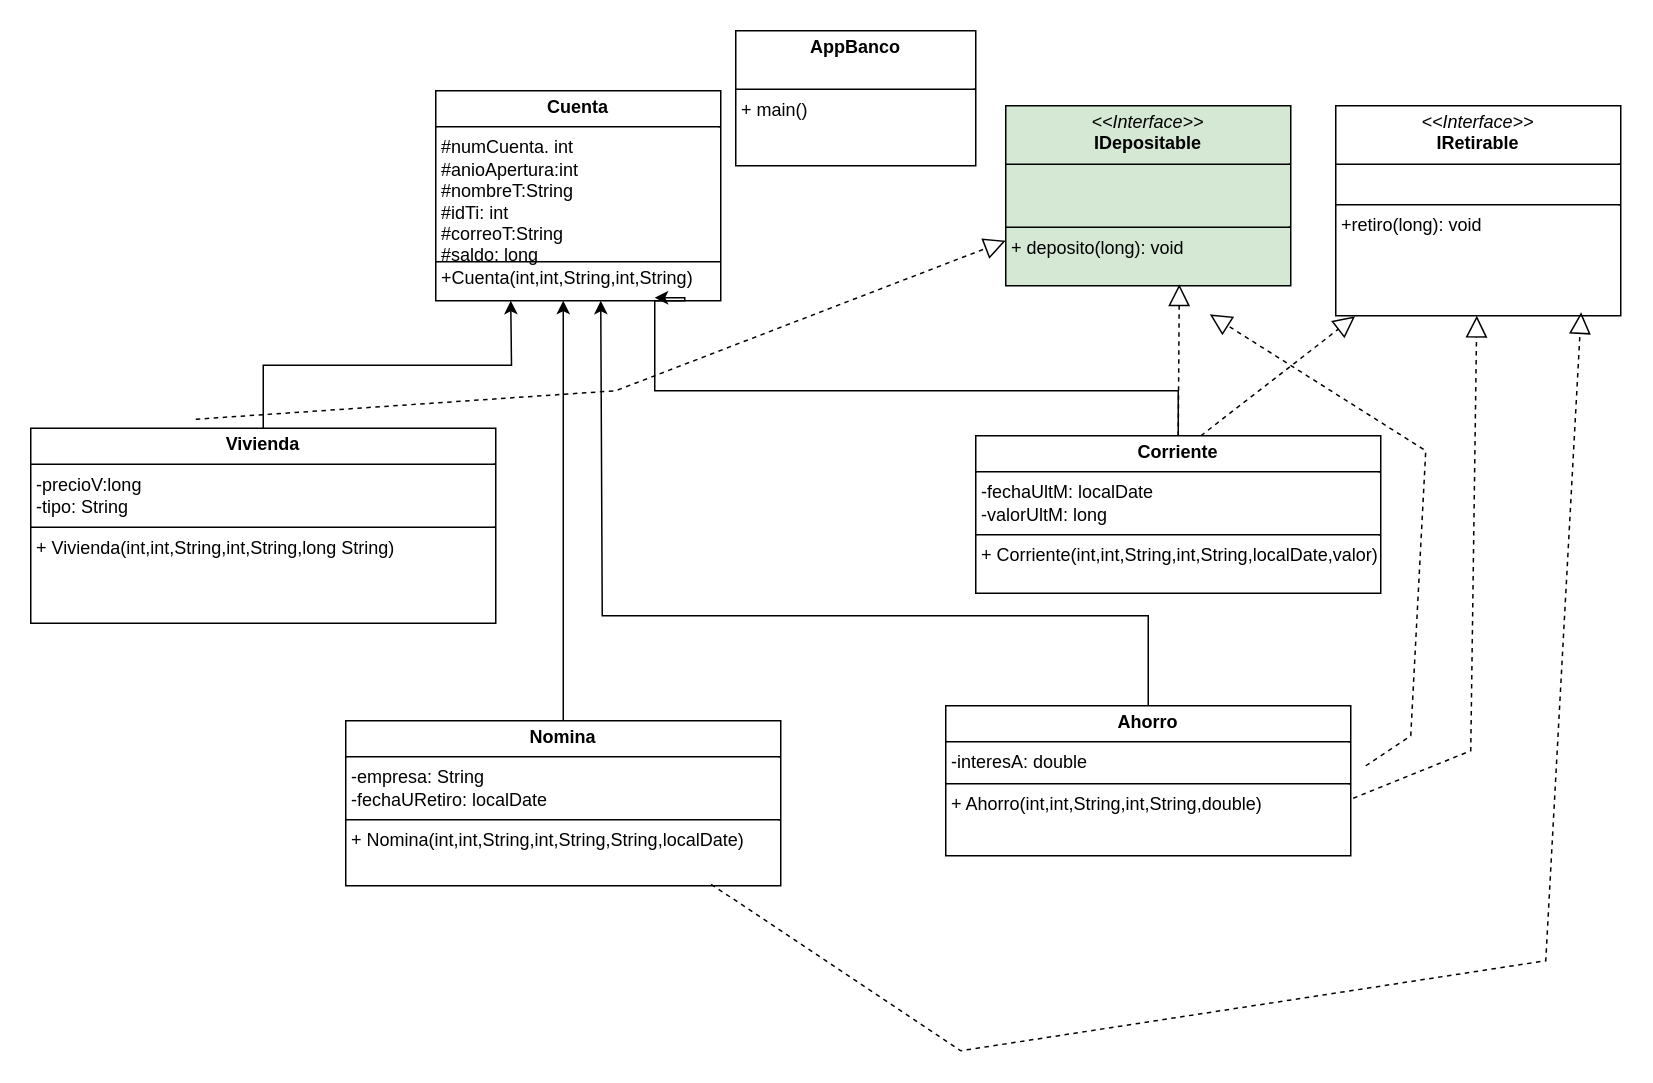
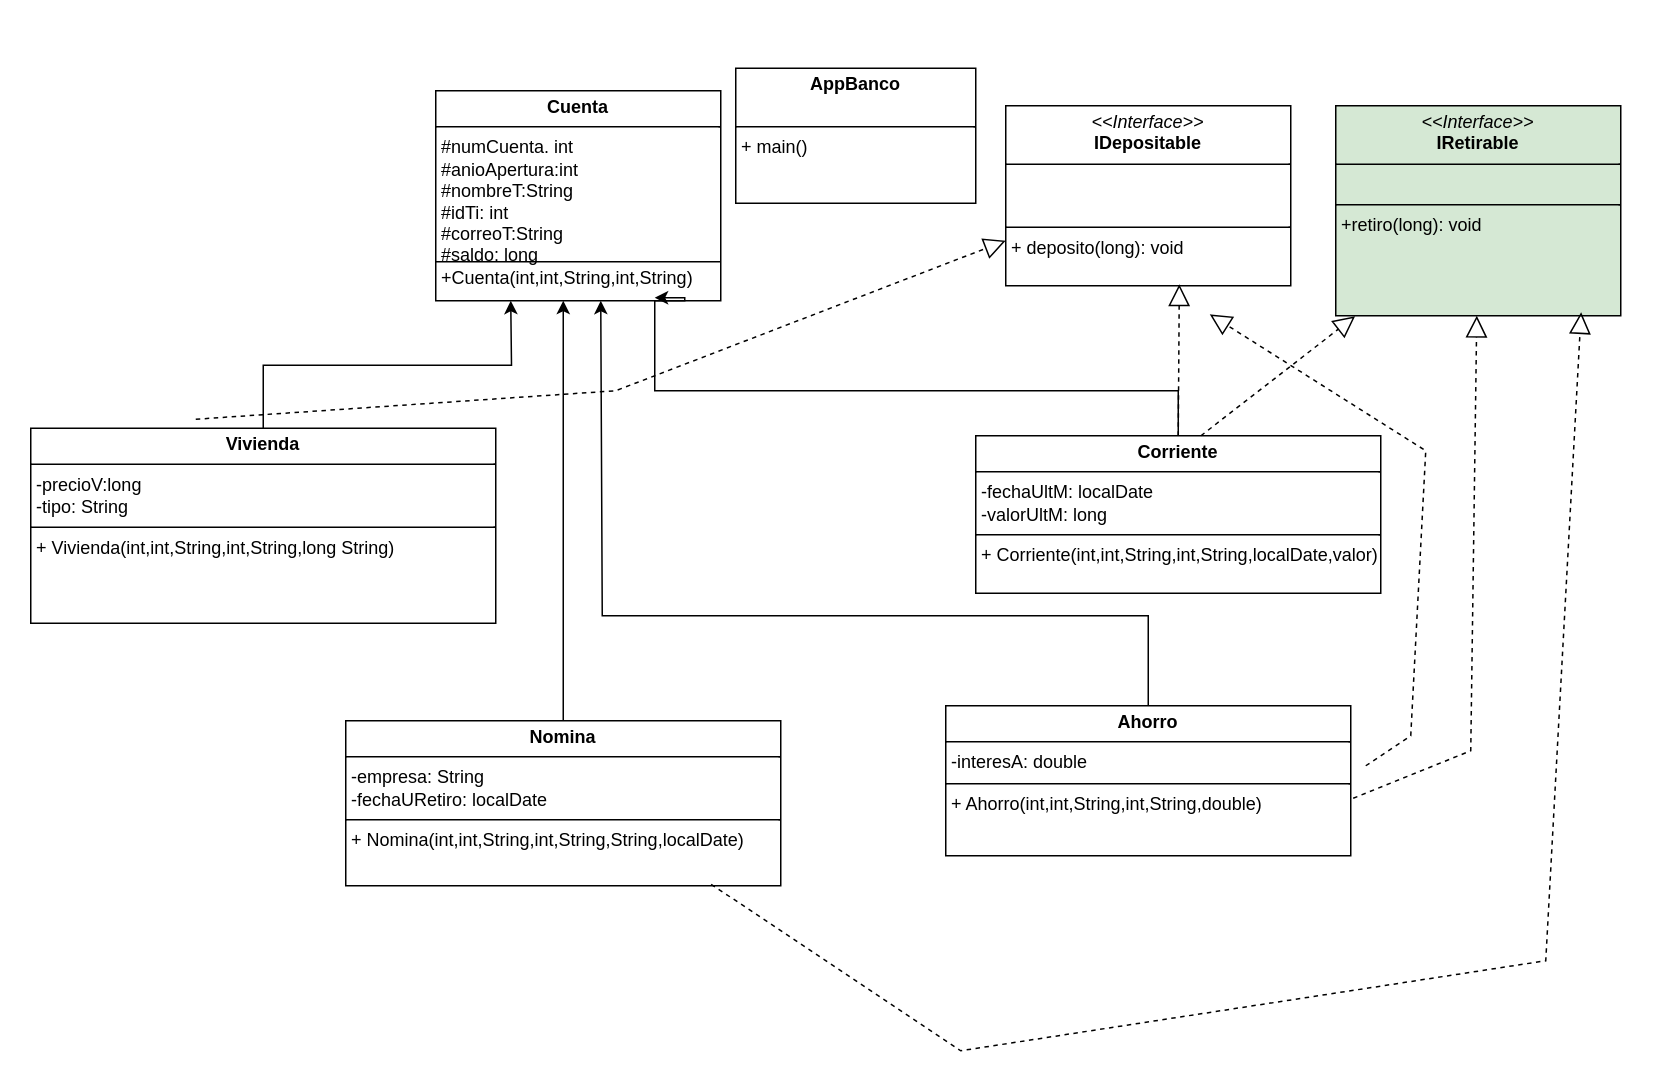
node "AppBanco + main()": moved (856, 98) -> (856, 136)
node "<<Interface>> IDepositable + deposito(long): void": fillcolor #d5e8d4 -> #ffffff
node "<<Interface>> IRetirable +retiro(long): void": fillcolor #ffffff -> #d5e8d4
